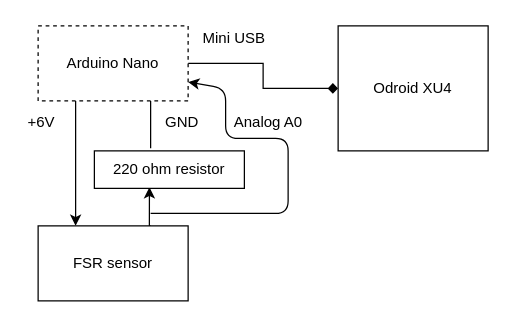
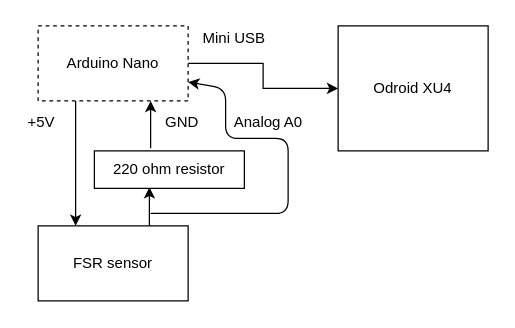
edge "Arduino Nano" -> "Odroid XU4": arrowhead diamond -> classic
edge "Arduino Nano" -- "220 ohm resistor": arrowhead none -> classic
node "+6V": label "+6V" -> "+5V"
